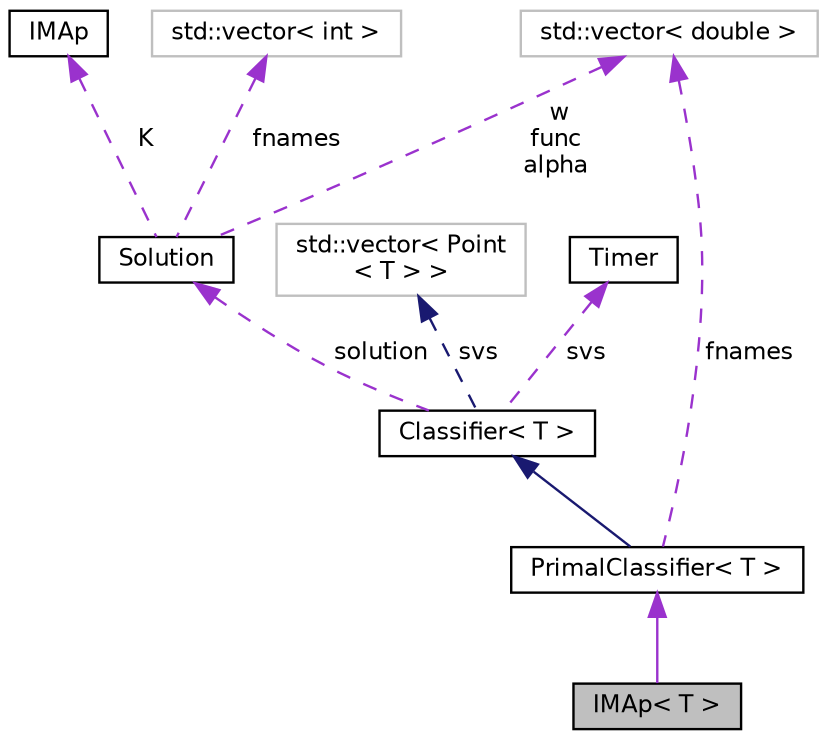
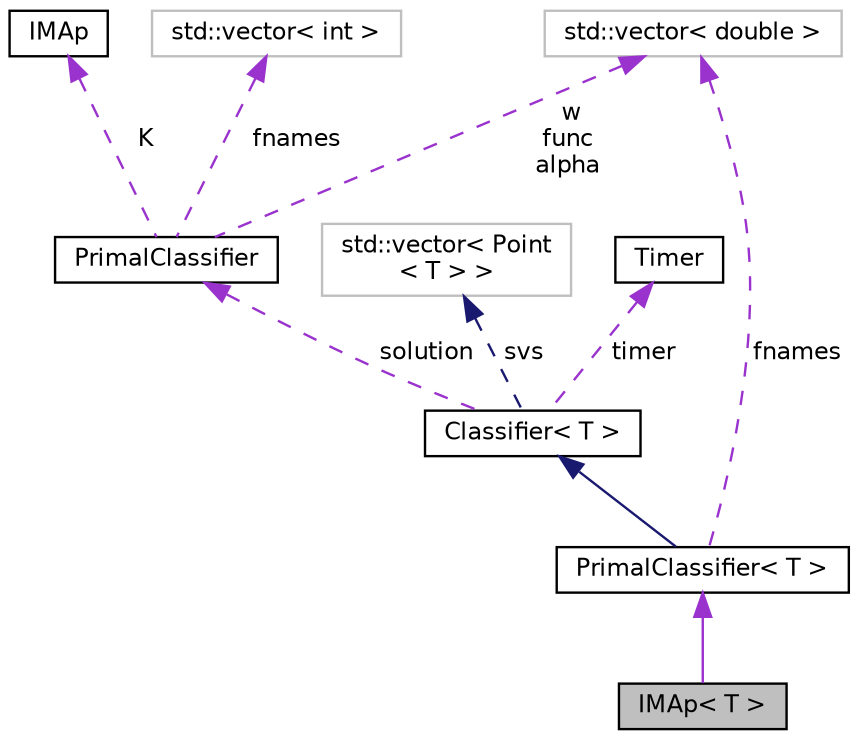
node "Solution": label "Solution" -> "PrimalClassifier"
edge "Classifier< T >" -> "Timer": label " svs" -> " timer"
